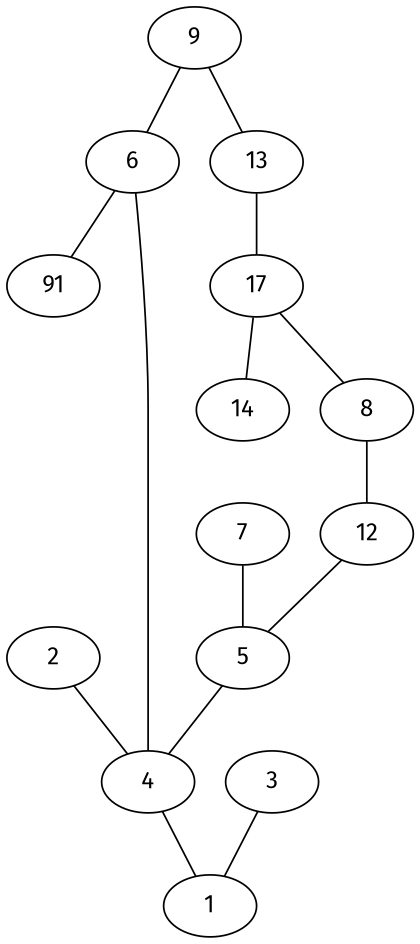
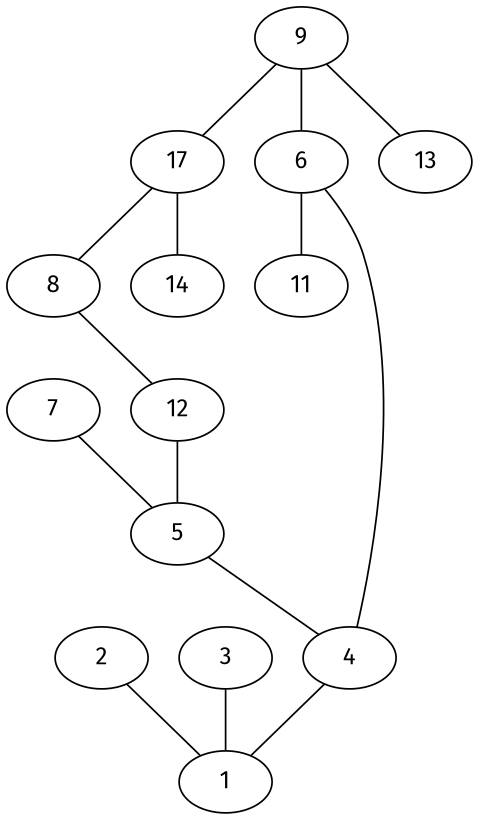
edge "13" -- "17": now "9" -- "17"
node "91": label "91" -> "11"
edge "2" -- "4": now "2" -- "1"
